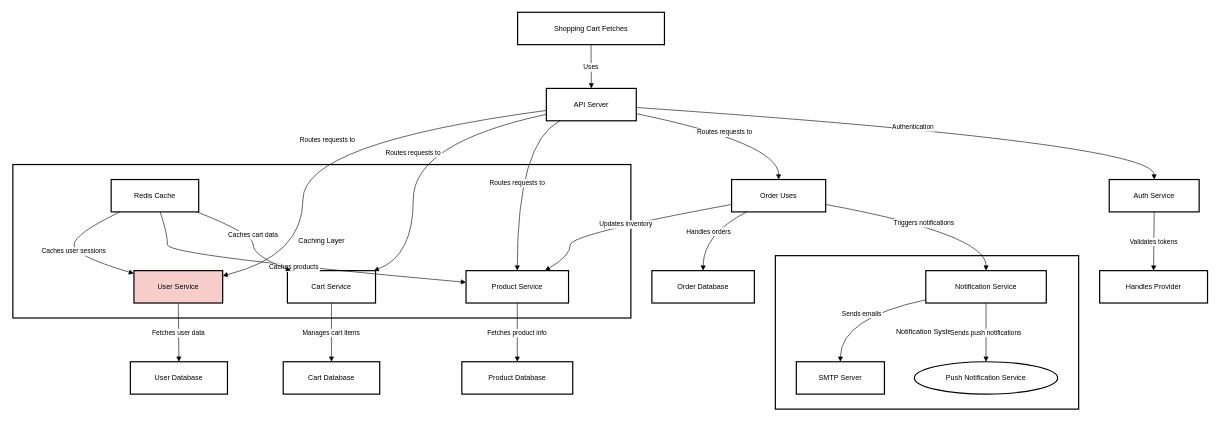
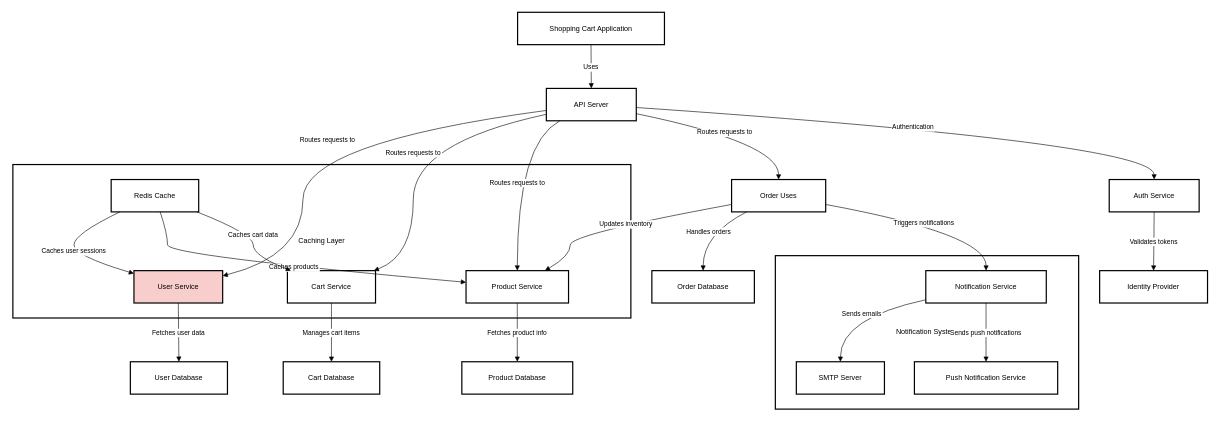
node "Shopping Cart Fetches": label "Shopping Cart Fetches" -> "Shopping Cart Application"
node "Handles Provider": label "Handles Provider" -> "Identity Provider"
node "Push Notification Service": shape ellipse -> rectangle
